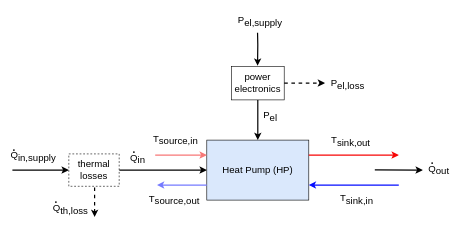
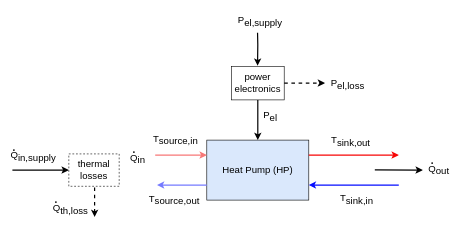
edge "thermal losses" -> "Heat Pump (HP)": removed
